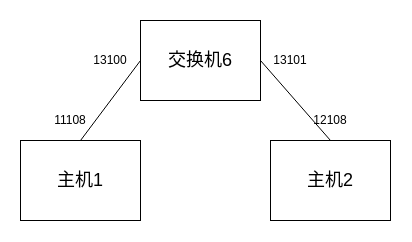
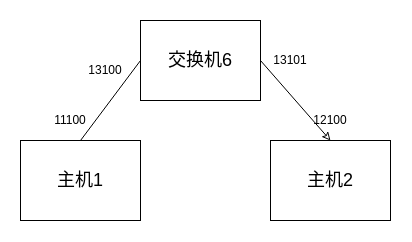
node "13100": moved (111, 61) -> (106, 71)
node "11108": label "11108" -> "11100"
node "12108": label "12108" -> "12100"
edge "交换机6" -- "主机2": arrowhead none -> classic
